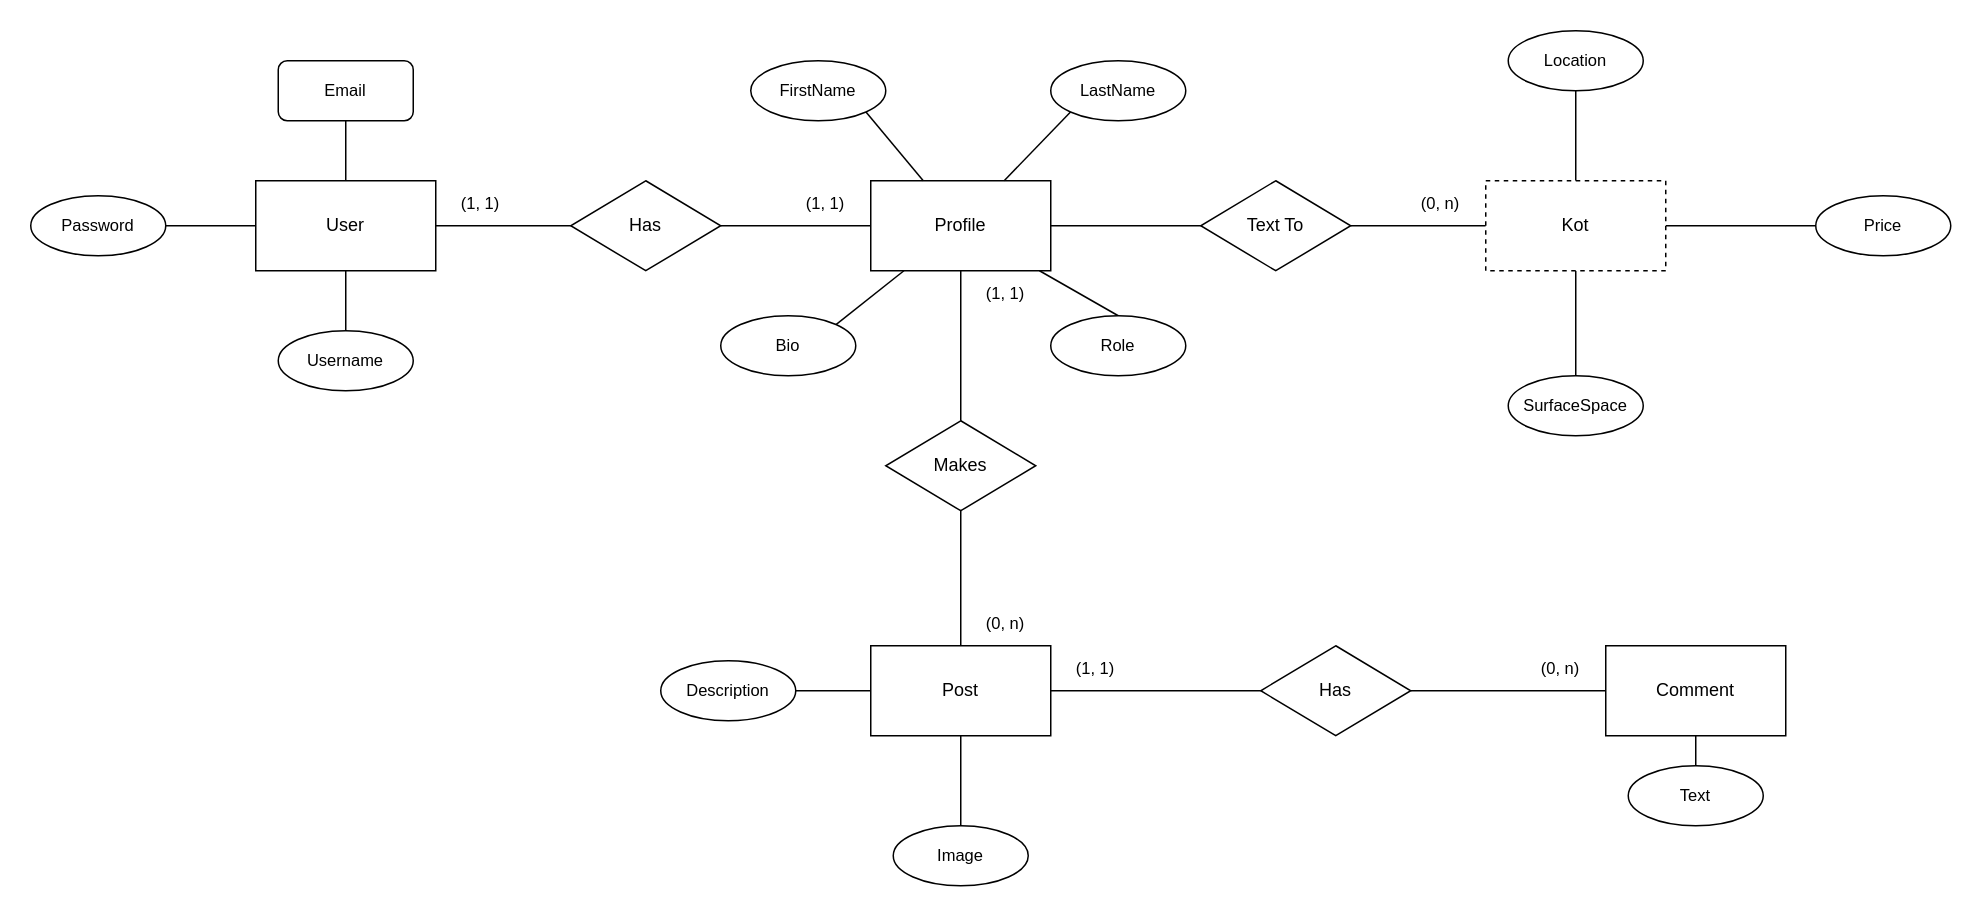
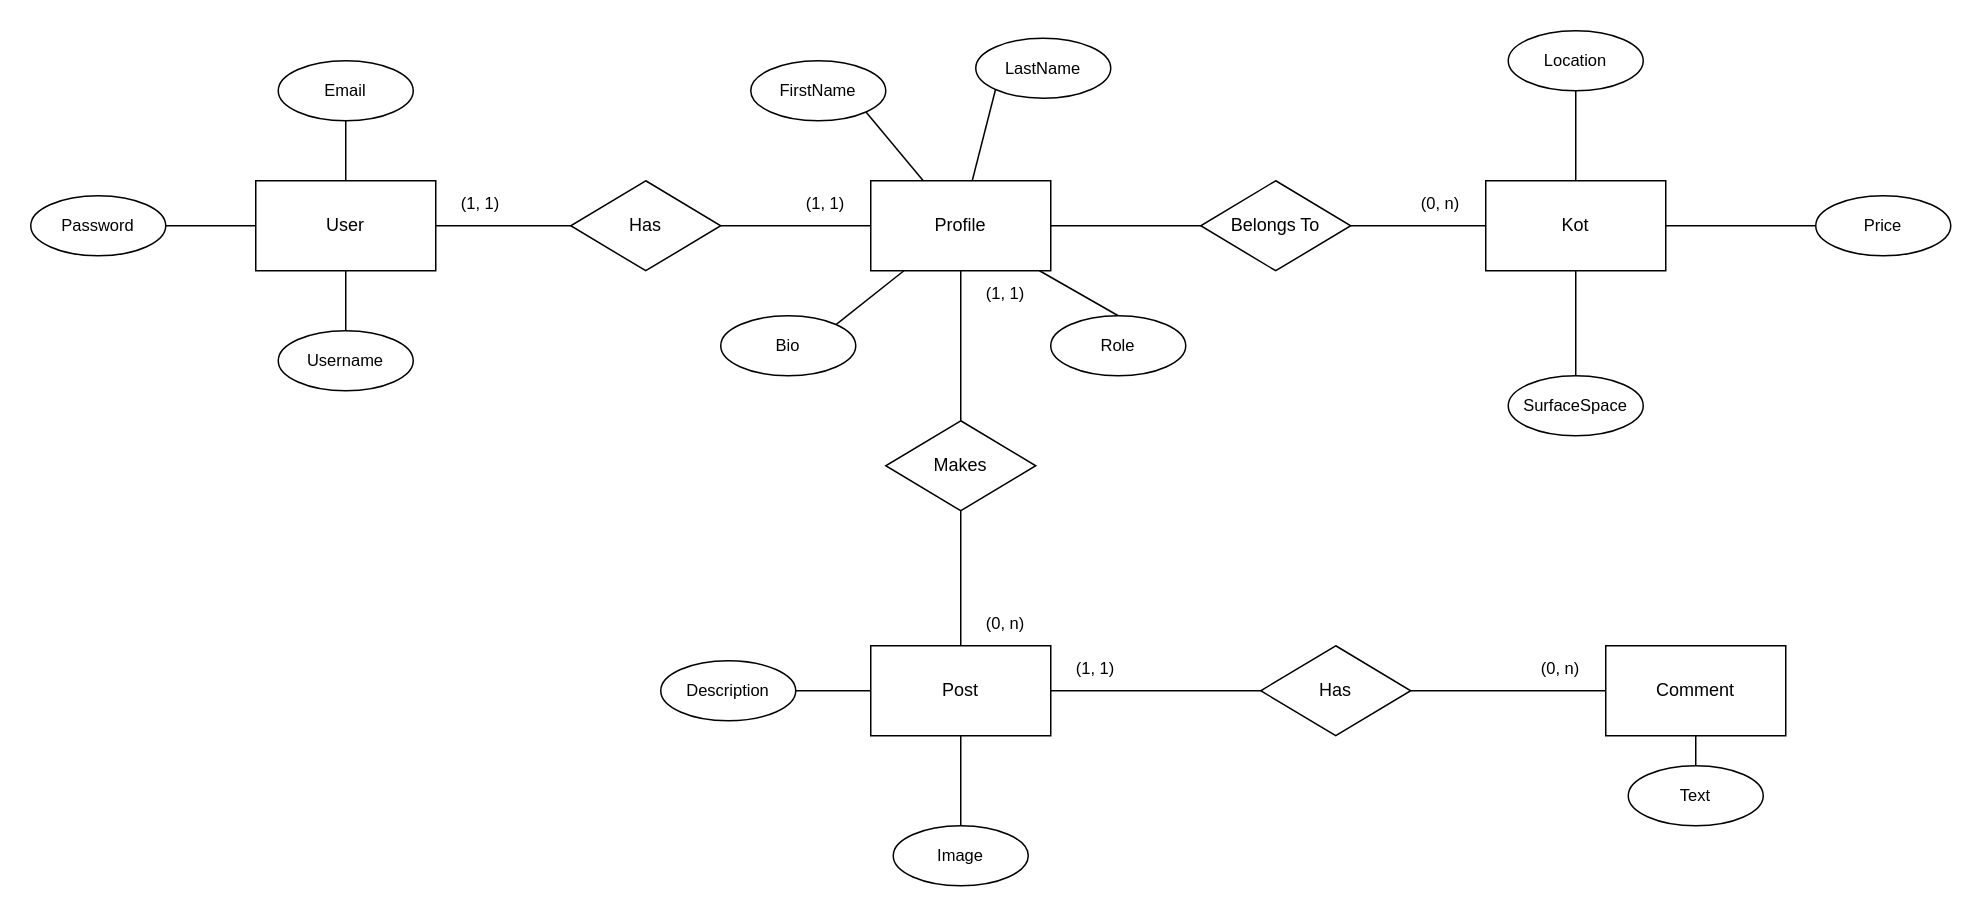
node "Email": shape rounded rectangle -> ellipse
node "LastName": moved (1118, 91) -> (1043, 68)
node "Text To": label "Text To" -> "Belongs To"
node "Kot": style dashed -> solid
